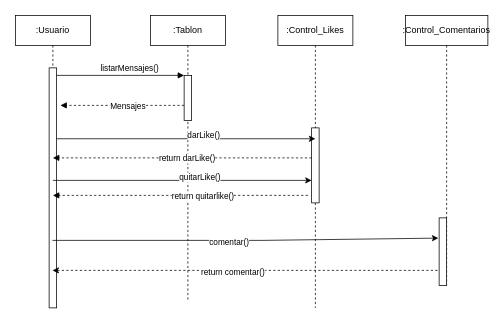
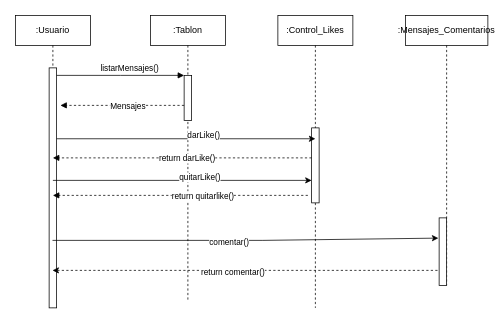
node ":Control_Comentarios": label ":Control_Comentarios" -> ":Mensajes_Comentarios"
